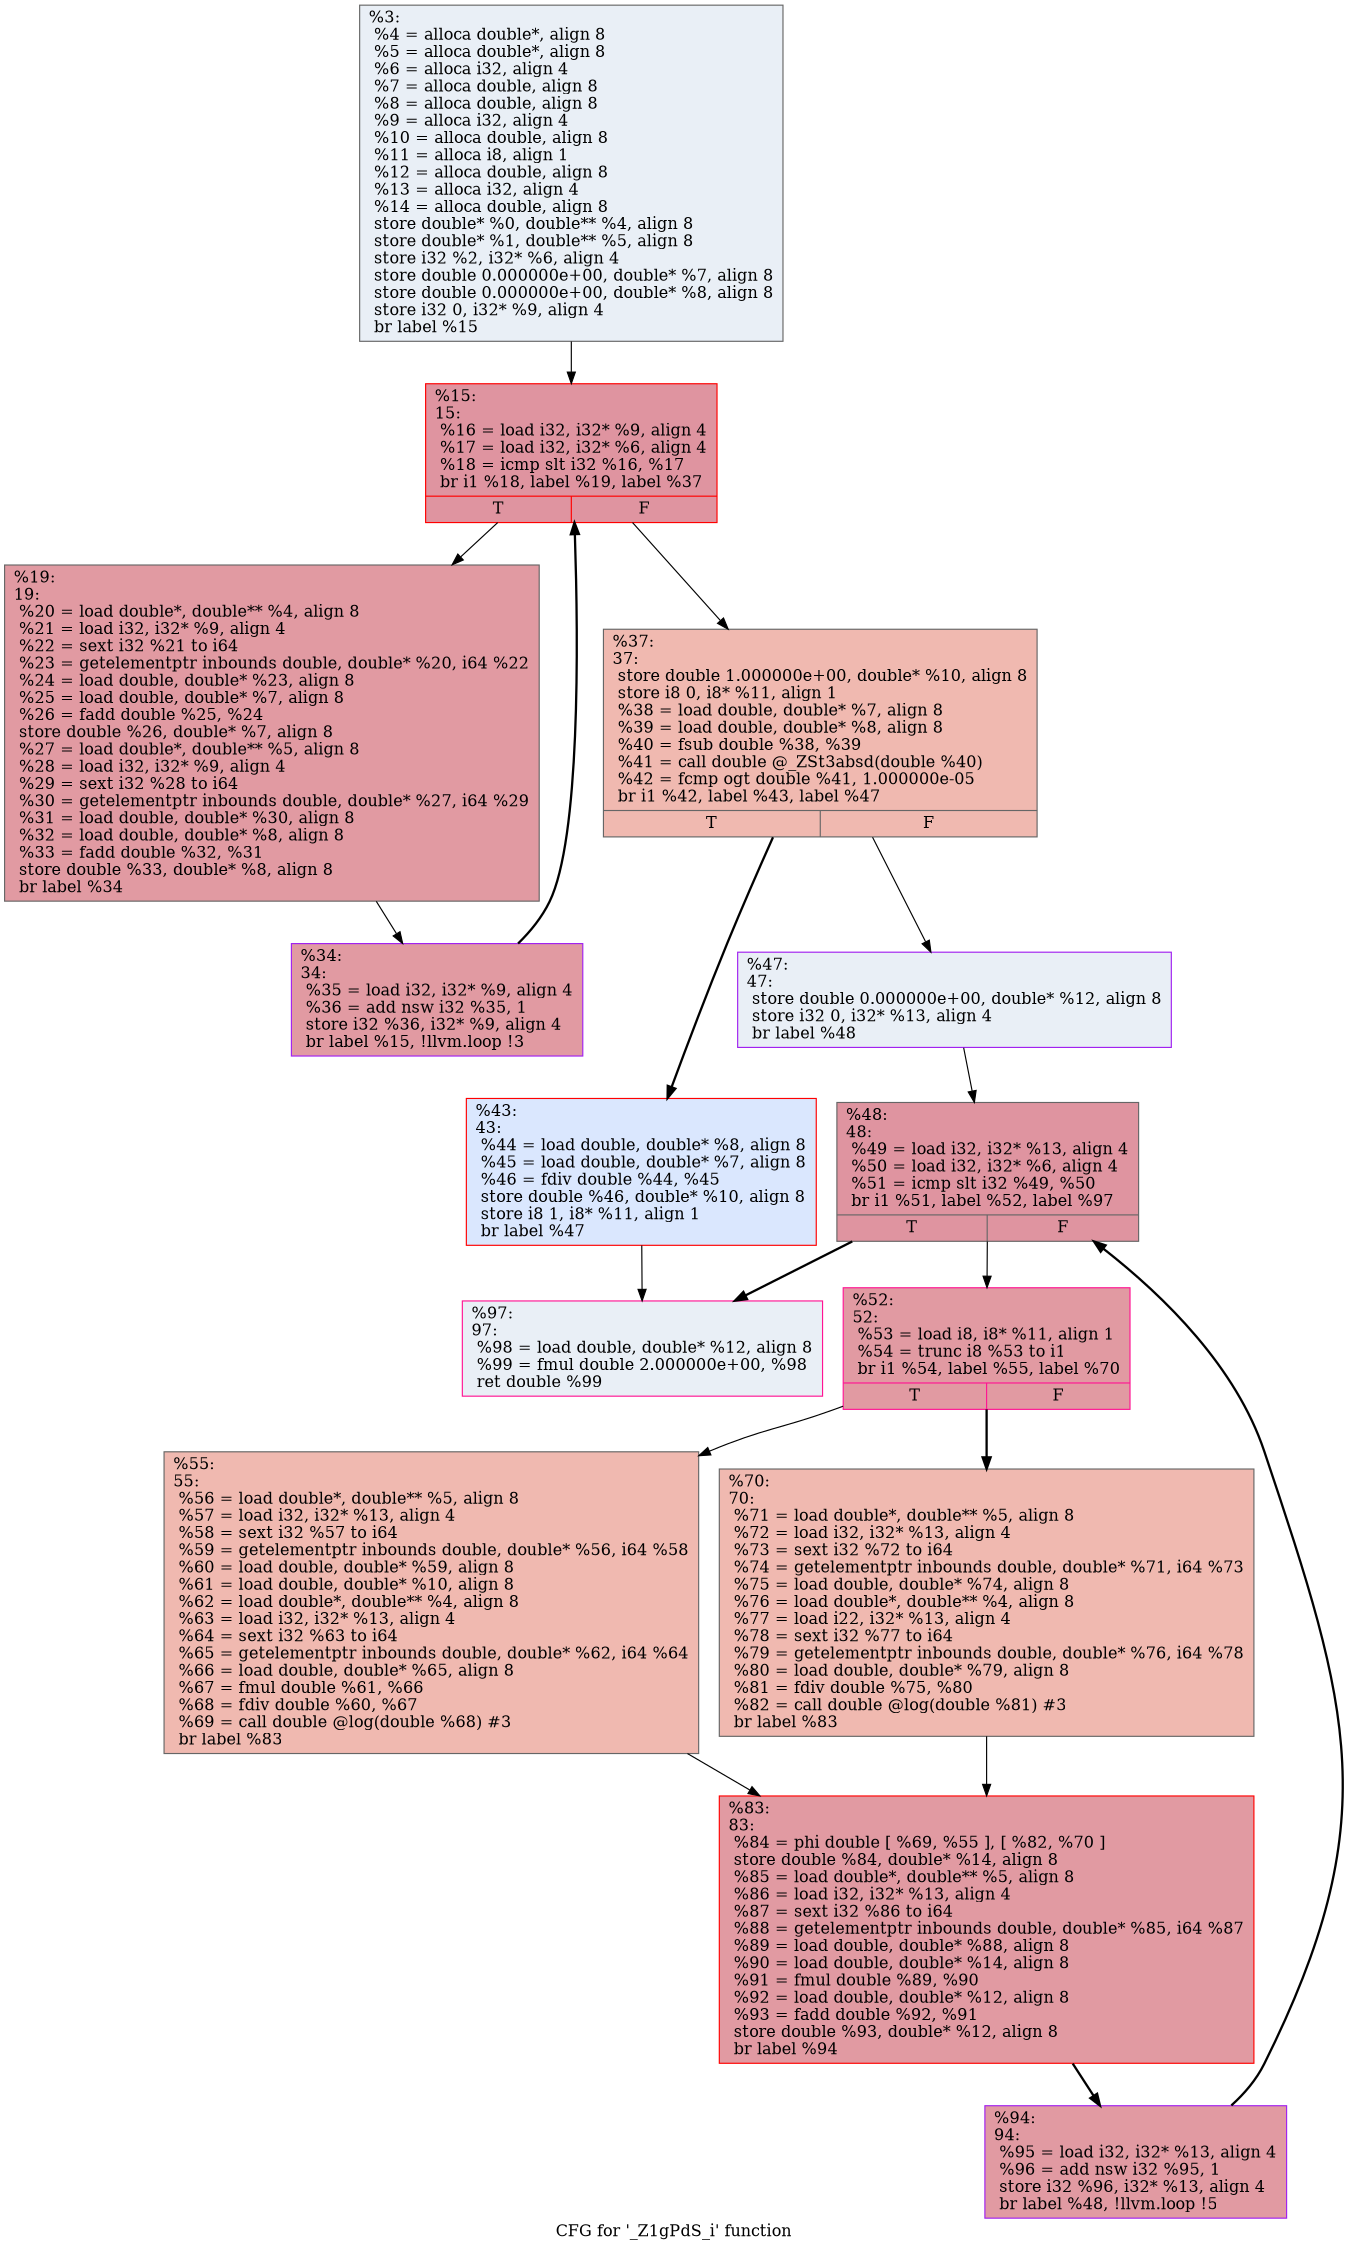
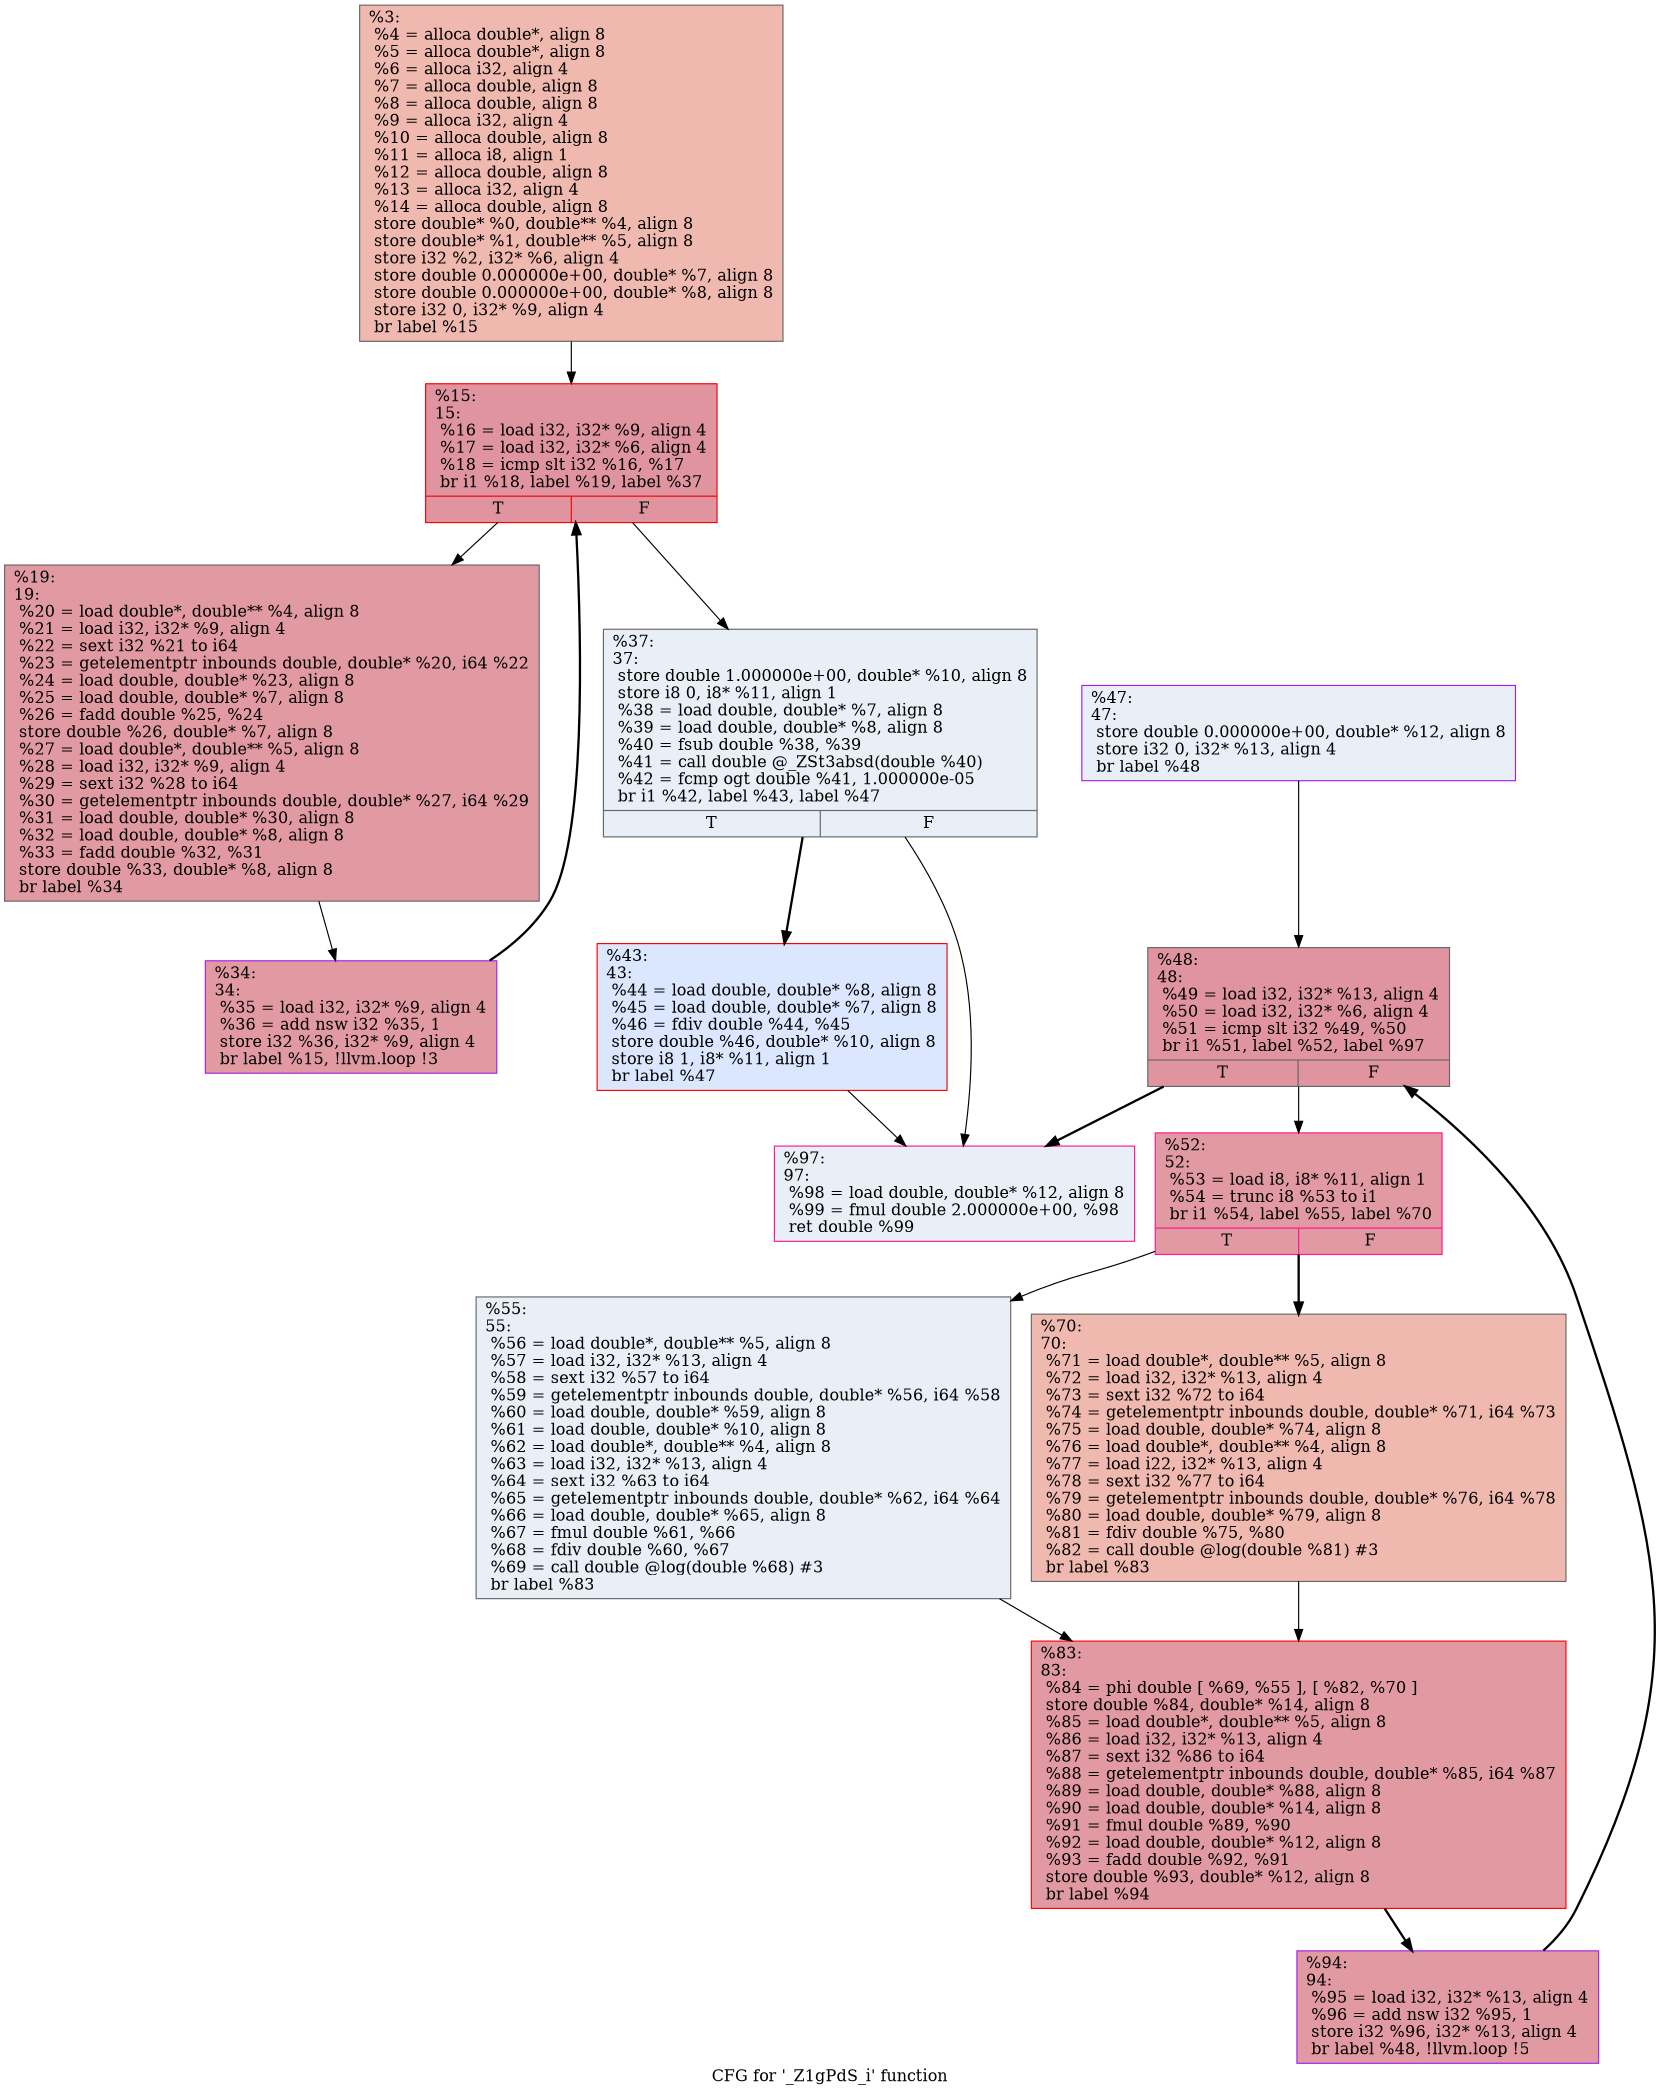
node "%3:": fillcolor #cedaeb70 -> #de614d70
node "%37:": fillcolor #de614d70 -> #cedaeb70
edge "%37:" -> "%47:": now "%37:" -> "%97:"
node "%55:": fillcolor #de614d70 -> #cedaeb70
